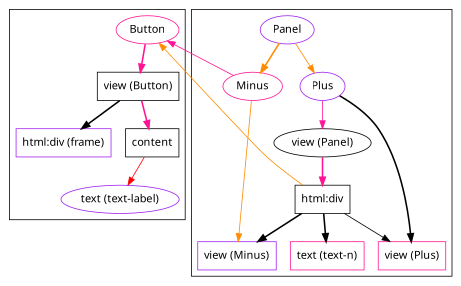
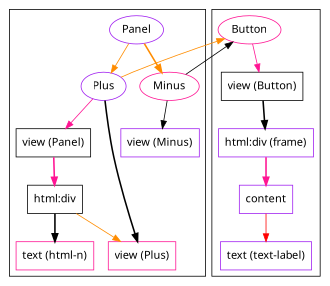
edge "Button" -> "view (Button)": style bold -> solid
edge "Minus" -> "Button": color deeppink -> black
edge "view (Button)" -> "content": now "html:div (frame)" -> "content"
edge "html:div" -> "Button": now "Plus" -> "Button"
node "content": color black -> purple
node "view (Panel)": shape ellipse -> box
edge "Minus" -> "view (Minus)": color darkorange -> black
node "text (text-label)": shape ellipse -> box
edge "html:div" -> "view (Minus)": removed
edge "html:div" -> "view (Plus)": color black -> darkorange
node "text (text-n)": label "text (text-n)" -> "text (html-n)"
